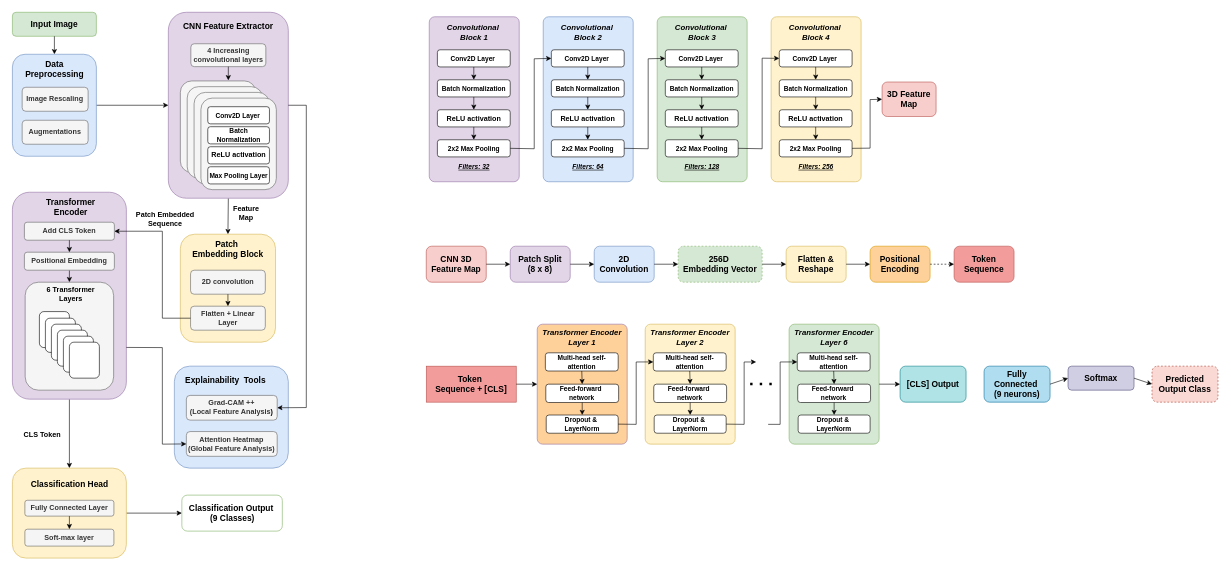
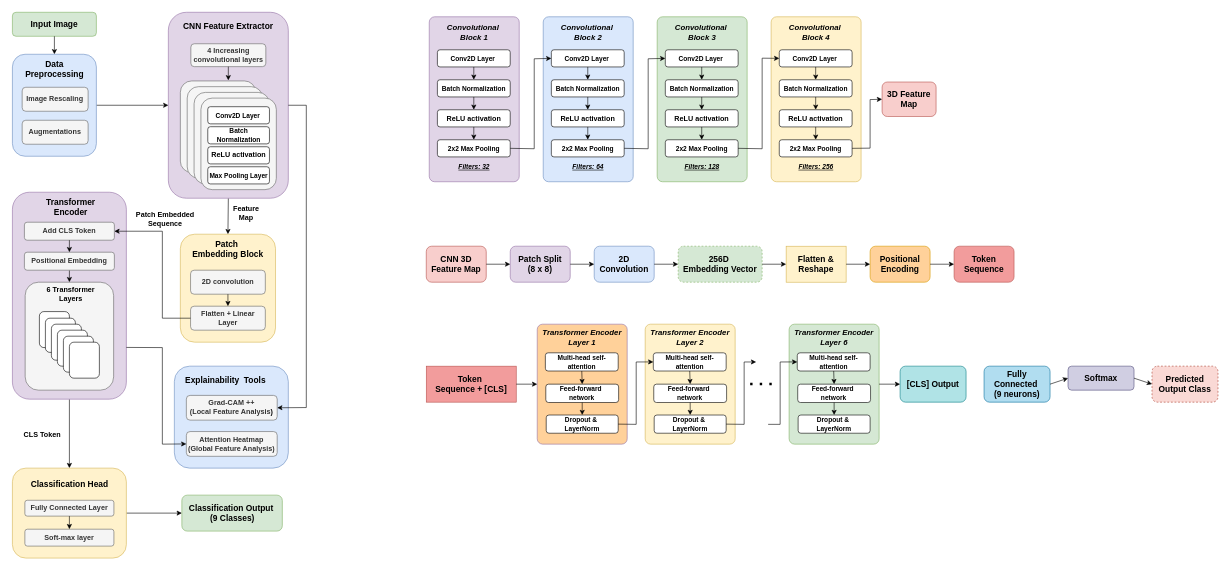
node "Flatten & Reshape": shape rounded rectangle -> rectangle
edge "Positional Encoding" -> "Token Sequence": style dashed -> solid
node "Classification Output (9 Classes)": fillcolor #ffffff -> #d5e8d4
